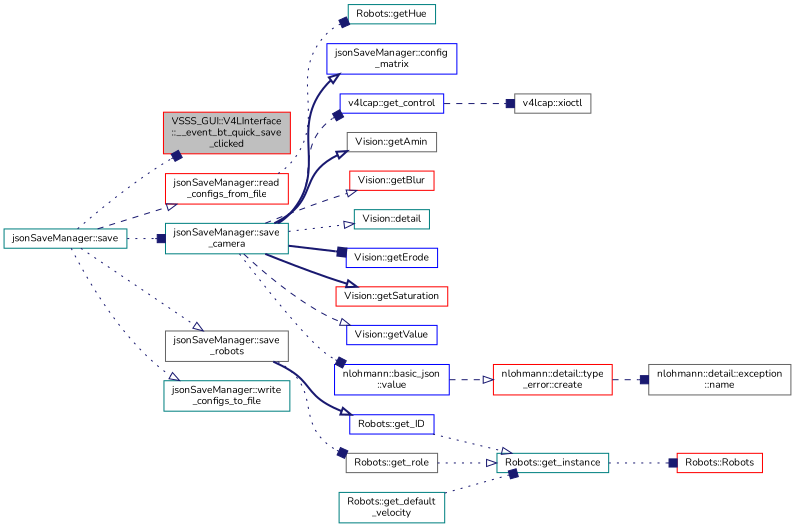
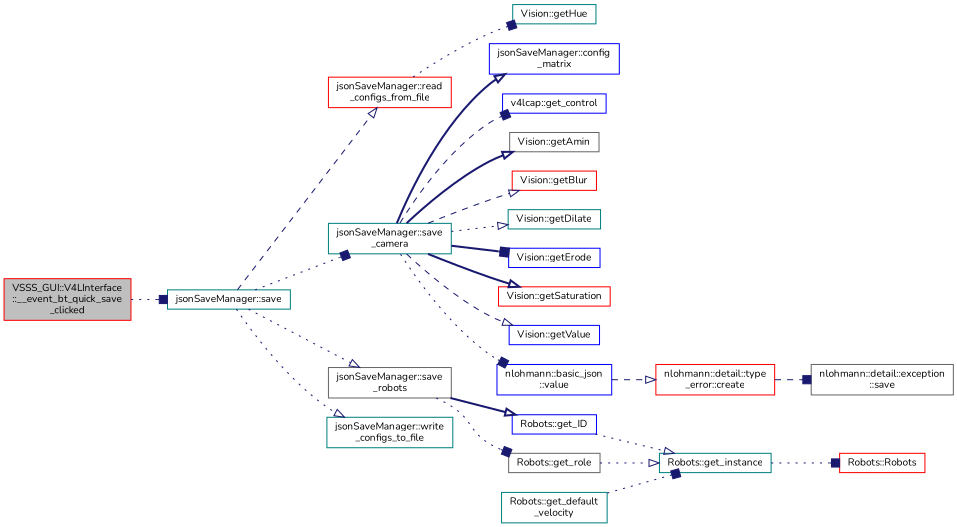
node "Robots::getHue": label "Robots::getHue" -> "Vision::getHue"
node "v4lcap::xioctl": removed
edge "jsonSaveManager::save" -> "VSSS_GUI::V4LInterface ::__event_bt_quick_save _clicked": reversed
node "Vision::detail": label "Vision::detail" -> "Vision::getDilate"
node "nlohmann::detail::exception ::name": label "nlohmann::detail::exception ::name" -> "nlohmann::detail::exception ::save"
